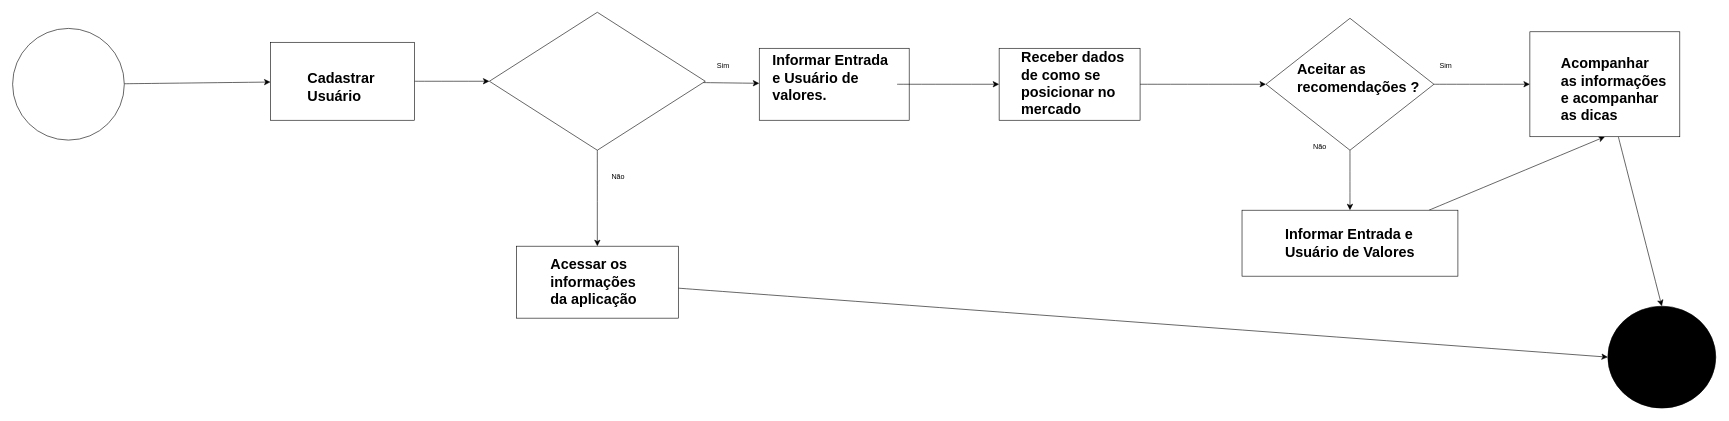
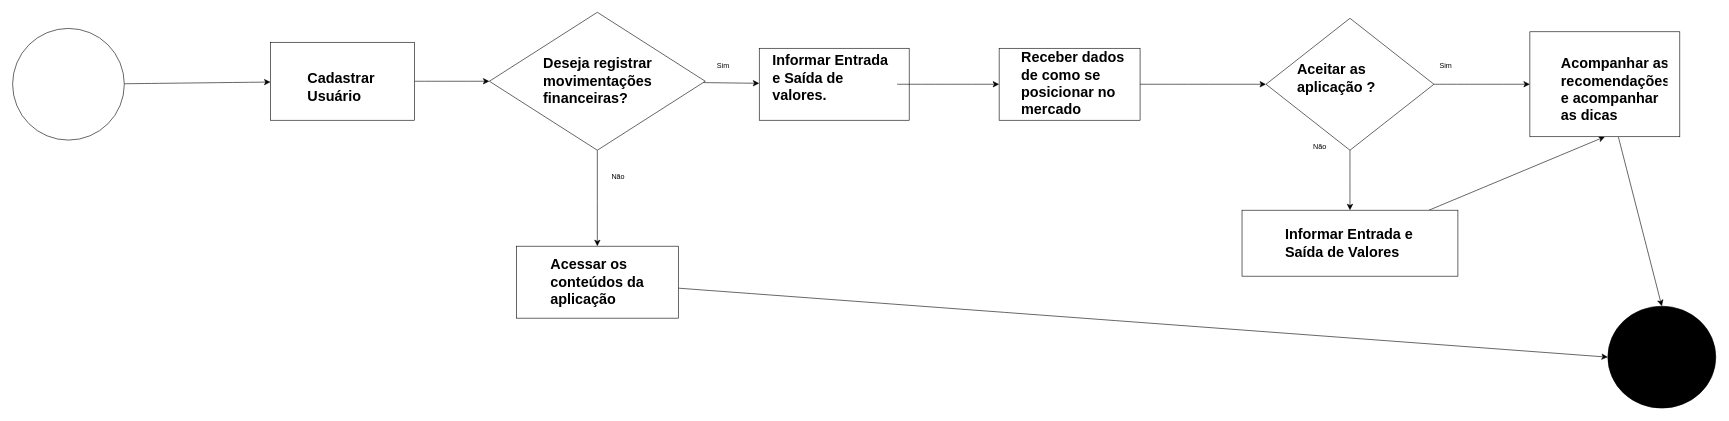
node "Informar Entrada e Usuário de valores.": label "Informar Entrada e Usuário de valores." -> "Informar Entrada e Saída de valores."
node "Acompanhar as informações e acompanhar as dicas": label "Acompanhar as informações e acompanhar as dicas" -> "Acompanhar as recomendações e acompanhar as dicas"
node "Aceitar as recomendações ?": label "Aceitar as recomendações ?" -> "Aceitar as aplicação ?"
node "Deseja registrar movimentações financeiras?": added
node "Informar Entrada e Usuário de Valores": label "Informar Entrada e Usuário de Valores" -> "Informar Entrada e Saída de Valores"
node "Acessar os informações da aplicação": label "Acessar os informações da aplicação" -> "Acessar os conteúdos da aplicação"
